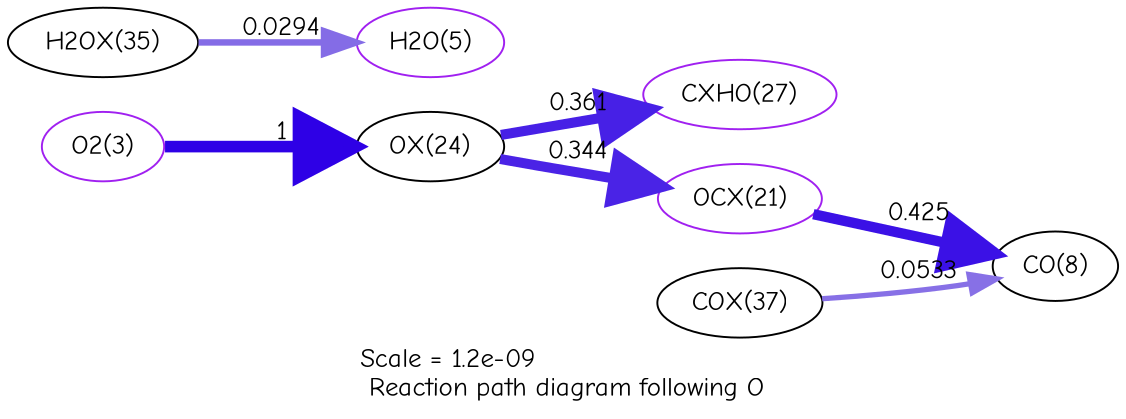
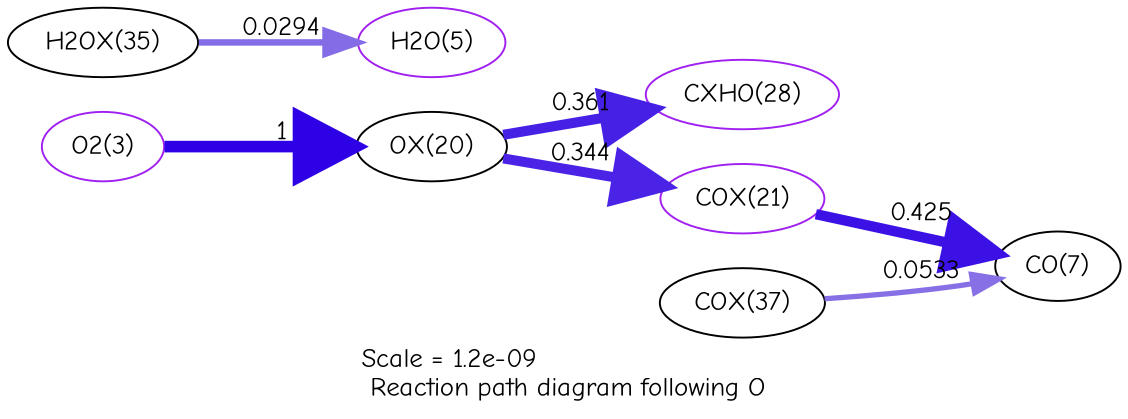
node "CXHO(27)": label "CXHO(27)" -> "CXHO(28)"
node "OX(24)": label "OX(24)" -> "OX(20)"
node "OCX(21)": label "OCX(21)" -> "COX(21)"
node "CO(8)": label "CO(8)" -> "CO(7)"
